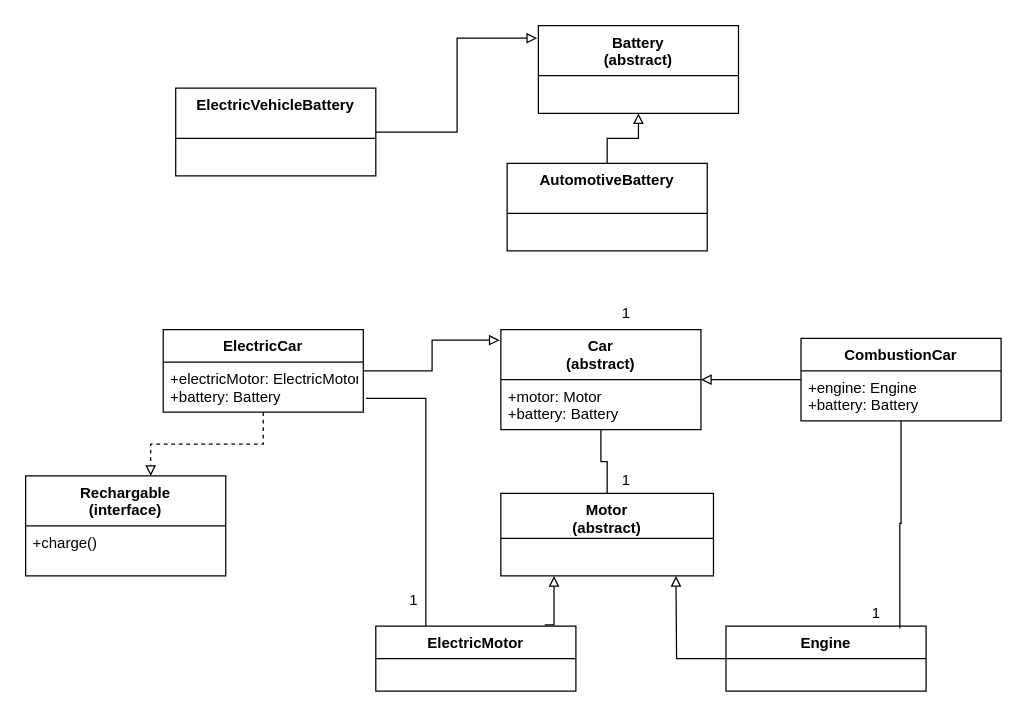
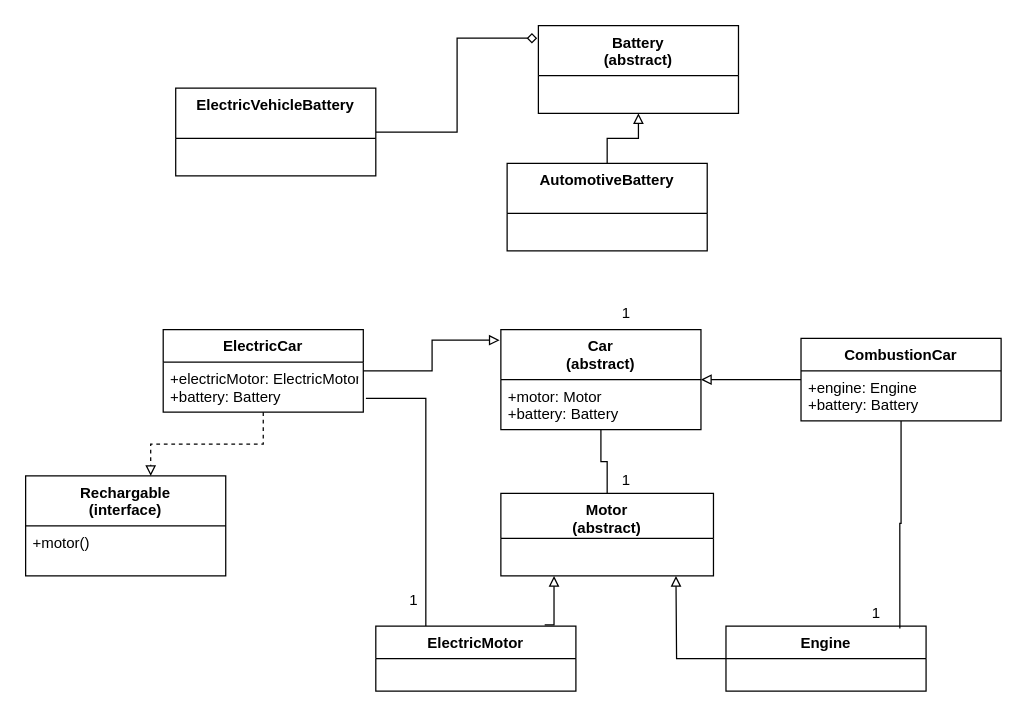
edge "ElectricVehicleBattery" -> "Battery (abstract)": arrowhead block -> diamond
node "+charge()": label "+charge()" -> "+motor()"
